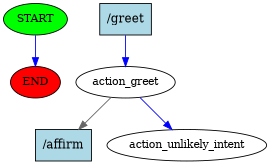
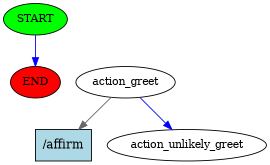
node "/greet": removed
node "action_unlikely_intent": label "action_unlikely_intent" -> "action_unlikely_greet"
